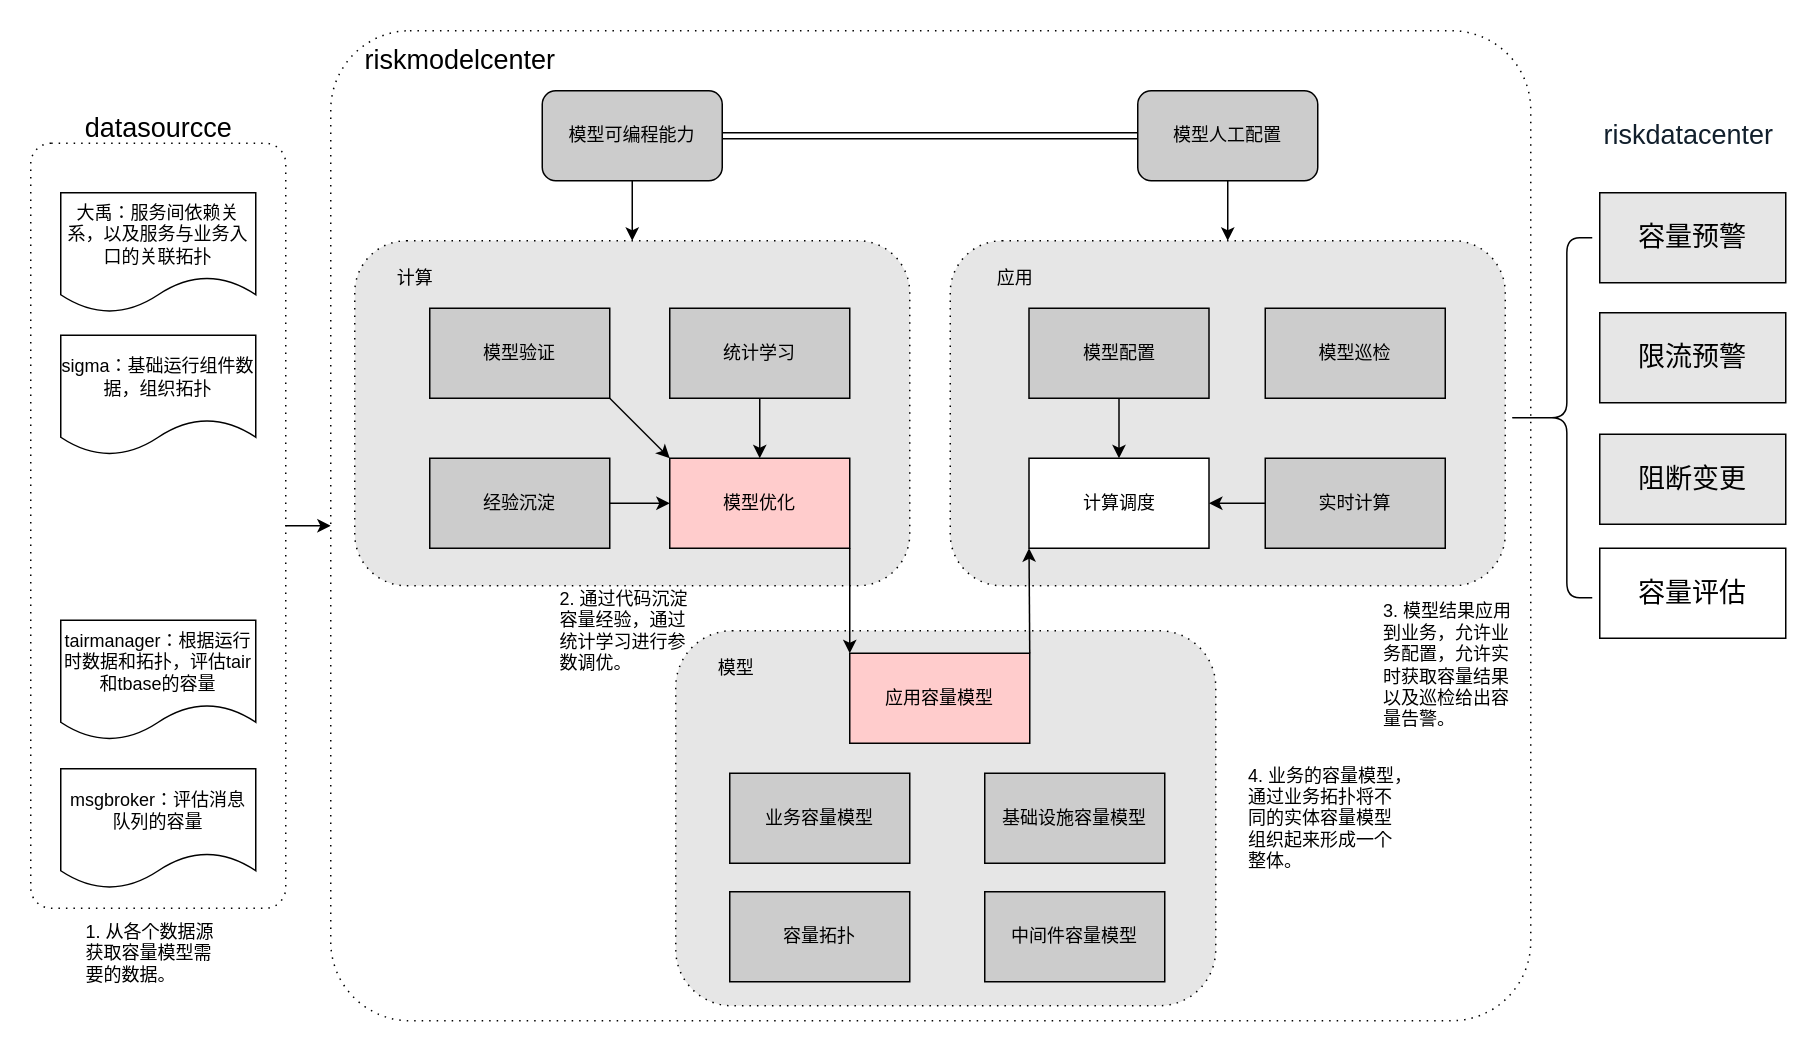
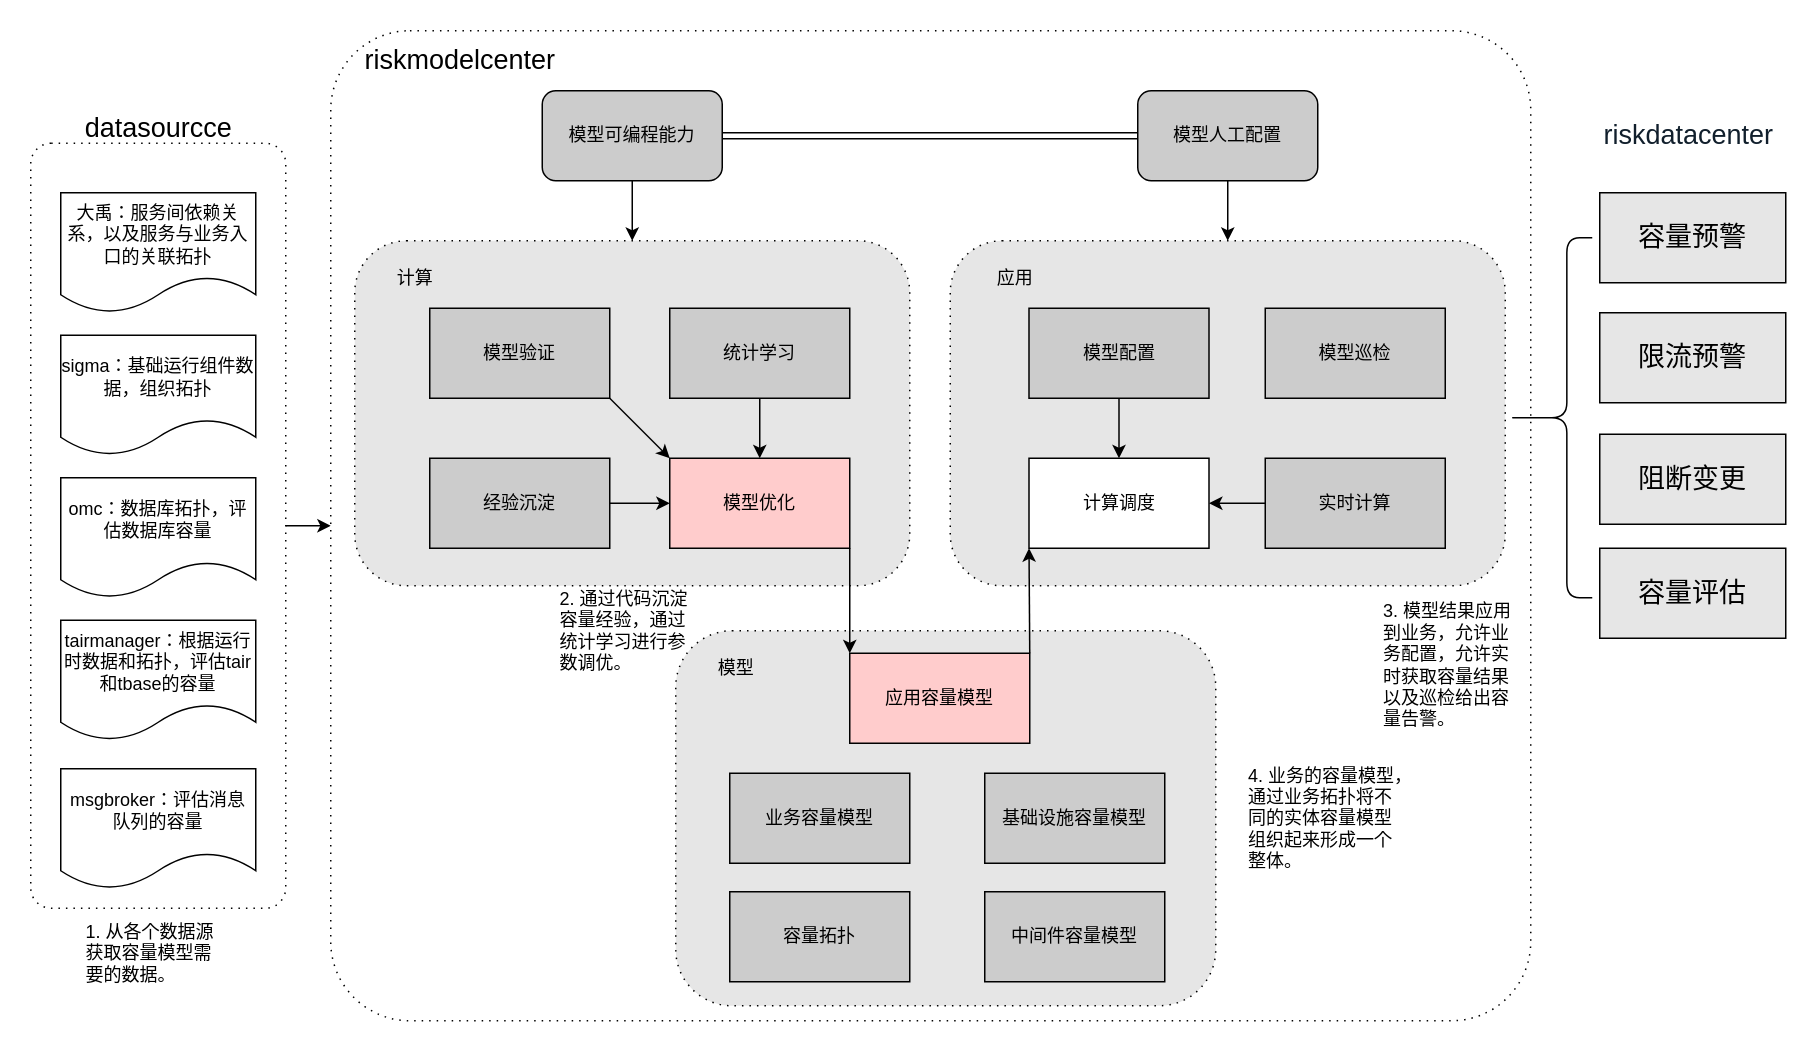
node "omc：数据库拓扑，评估数据库容量": added
node "容量评估": fillcolor #ffffff -> #e6e6e6
